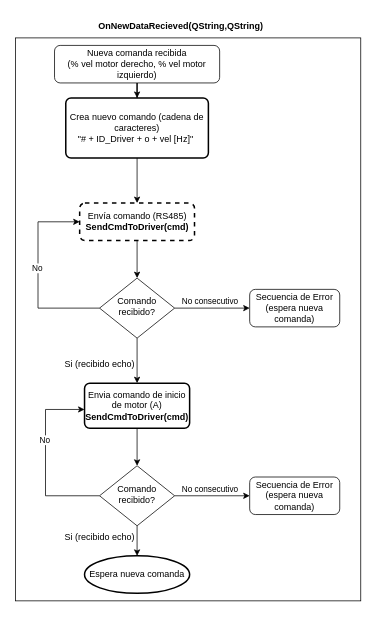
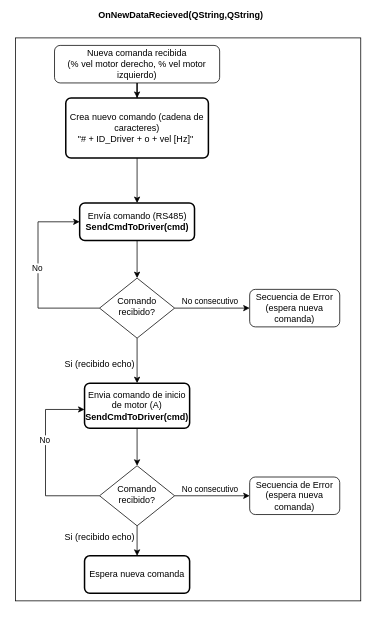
node "OnNewDataRecieved(QString,QString)": moved (180, 27) -> (180, 15)
node "Envía comando (RS485) SendCmdToDriver(cmd)": style dashed -> solid
node "Espera nueva comanda": shape ellipse -> rounded rectangle
